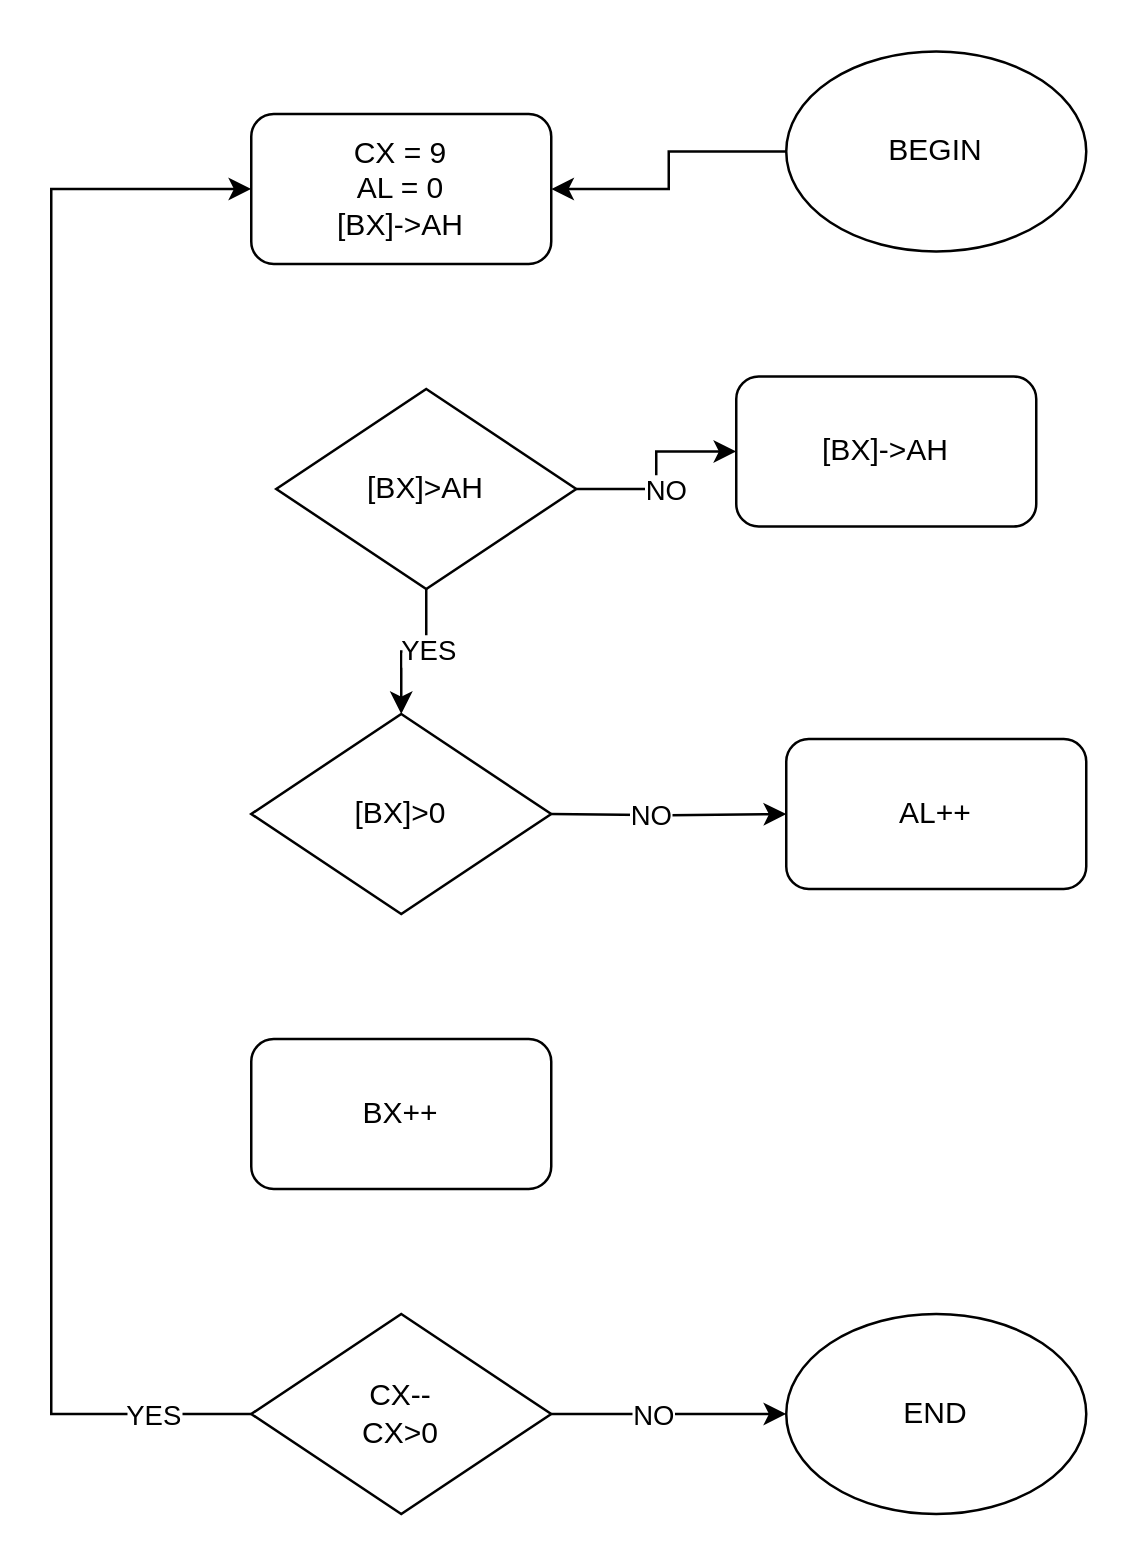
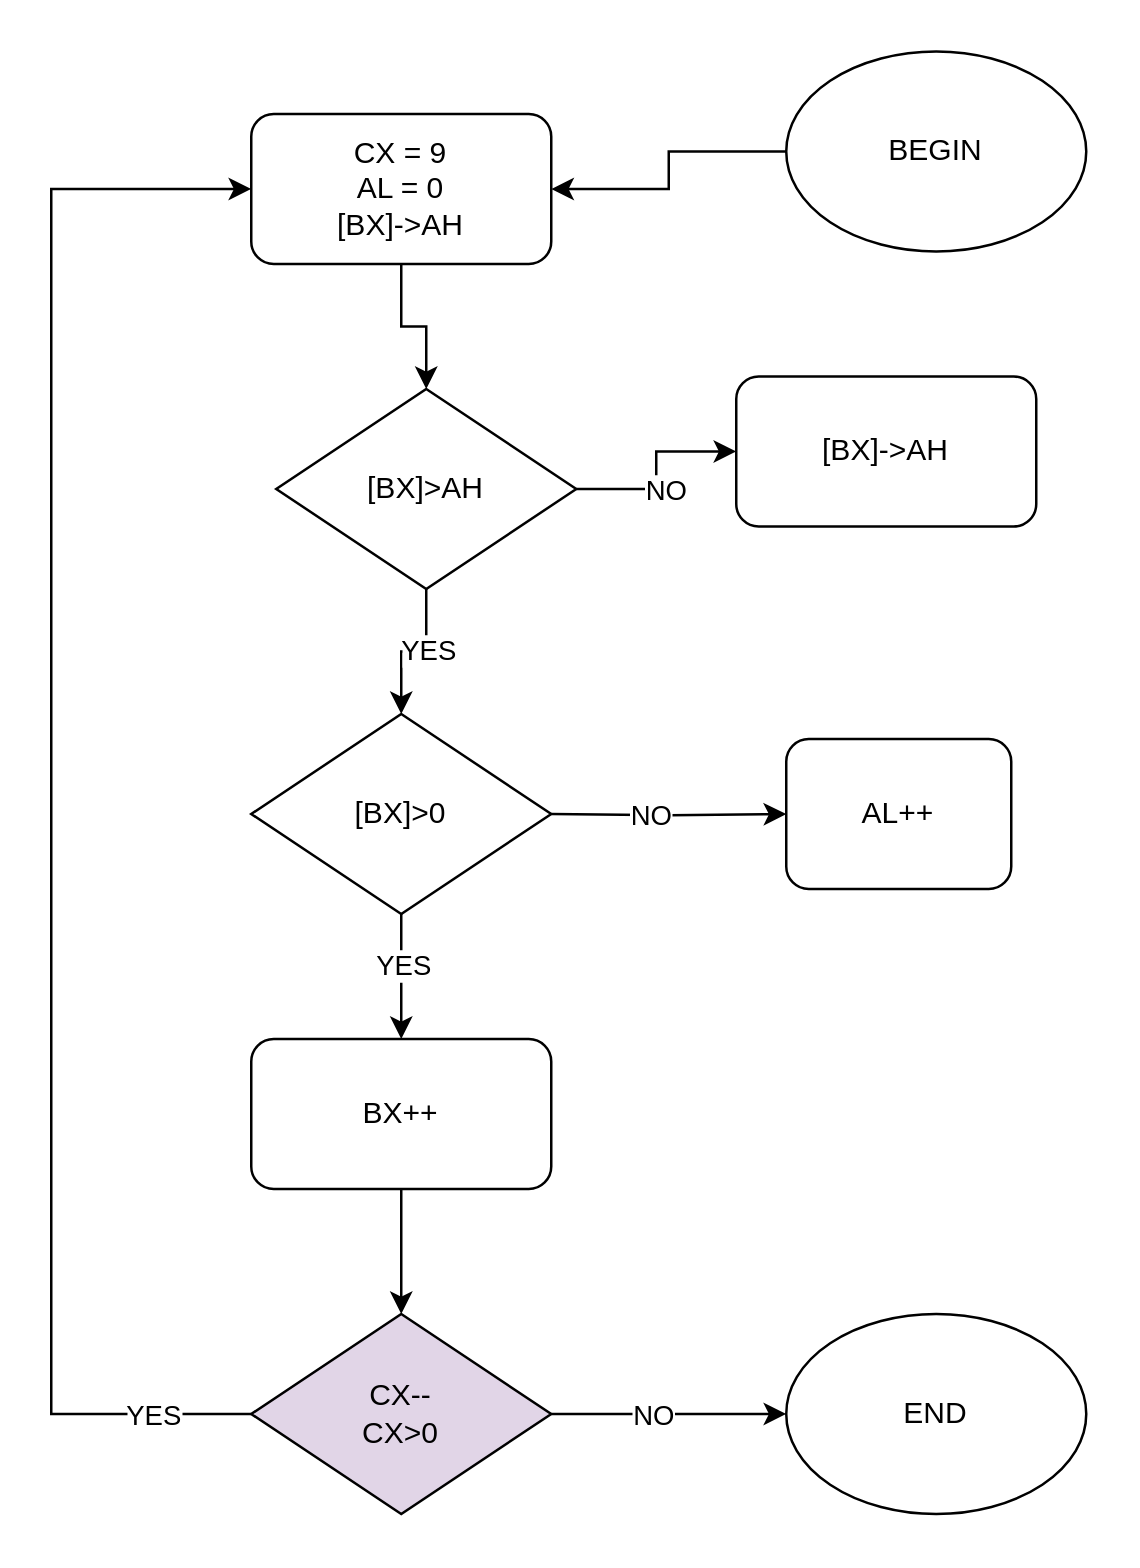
edge "CX = 9 AL = 0 [BX]->AH" -> "[BX]>AH": added
node "AL++": size 300x150 -> 225x150
edge "[BX]>0" -> "BX++": added, label "YES"
edge "BX++" -> "CX-- CX>0": added
node "CX-- CX>0": fillcolor #ffffff -> #e1d5e7
